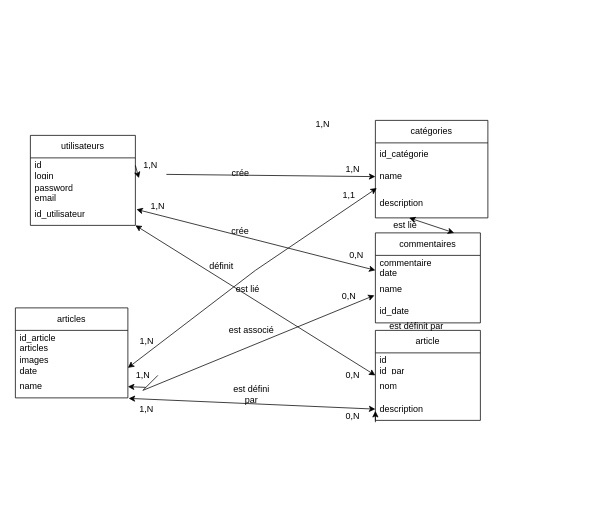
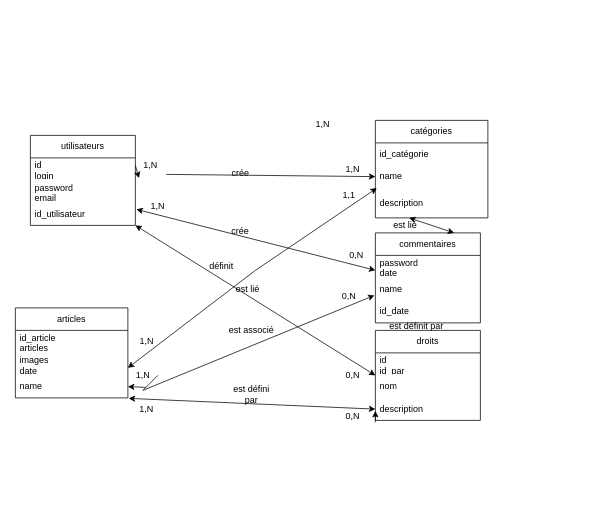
node "commentaire date": label "commentaire date" -> "password date"
node "article": label "article" -> "droits"
